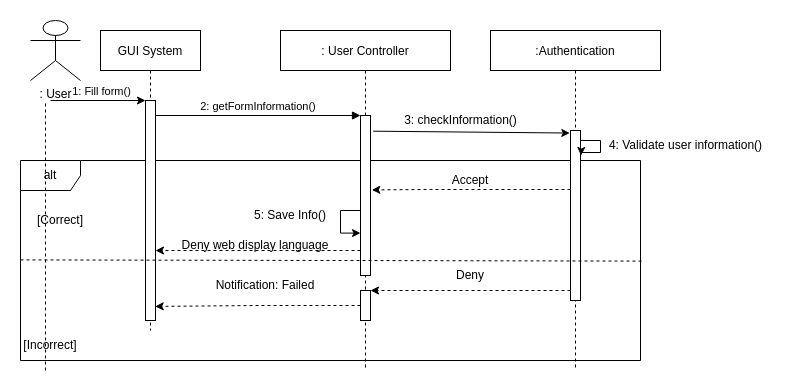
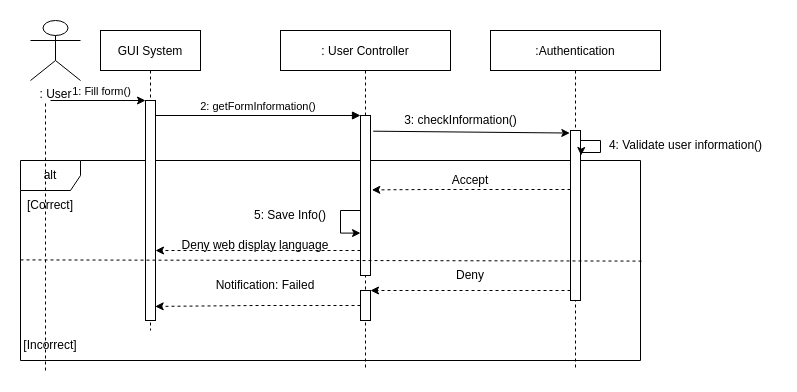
node "[Correct]": moved (61, 221) -> (51, 206)
